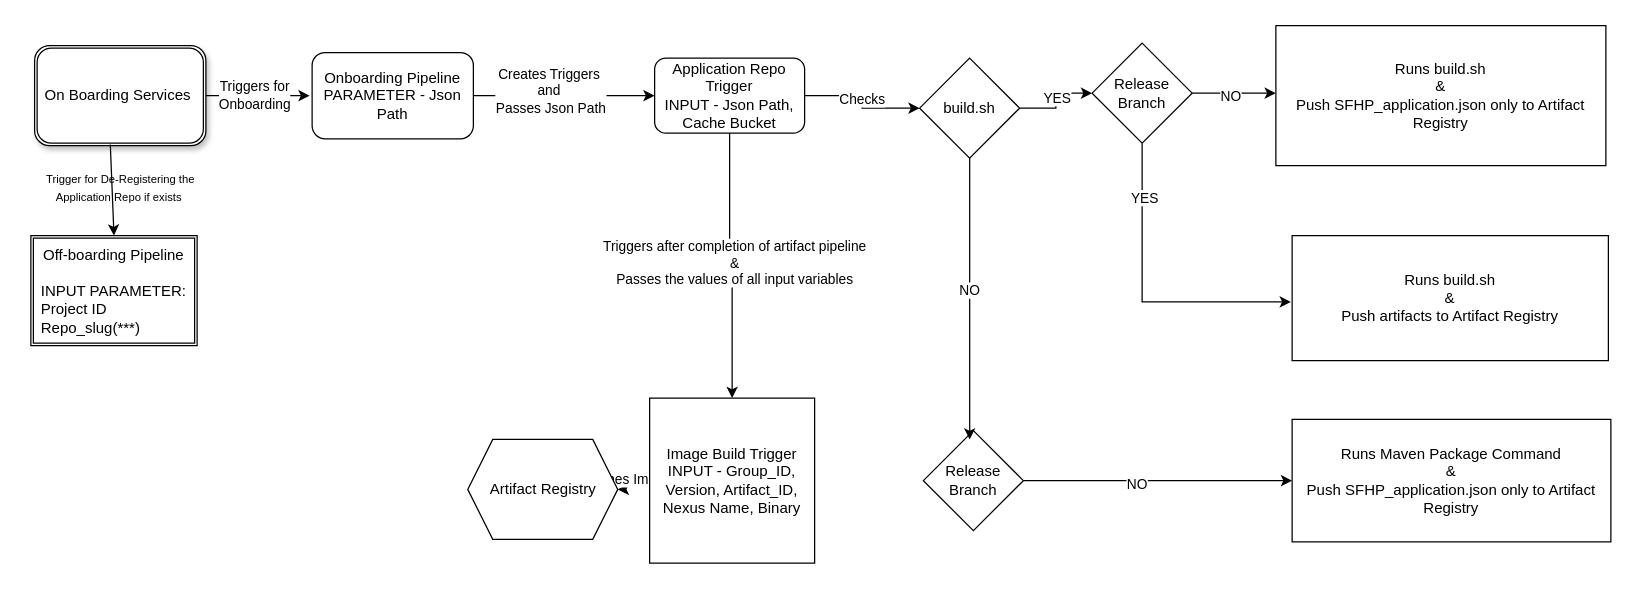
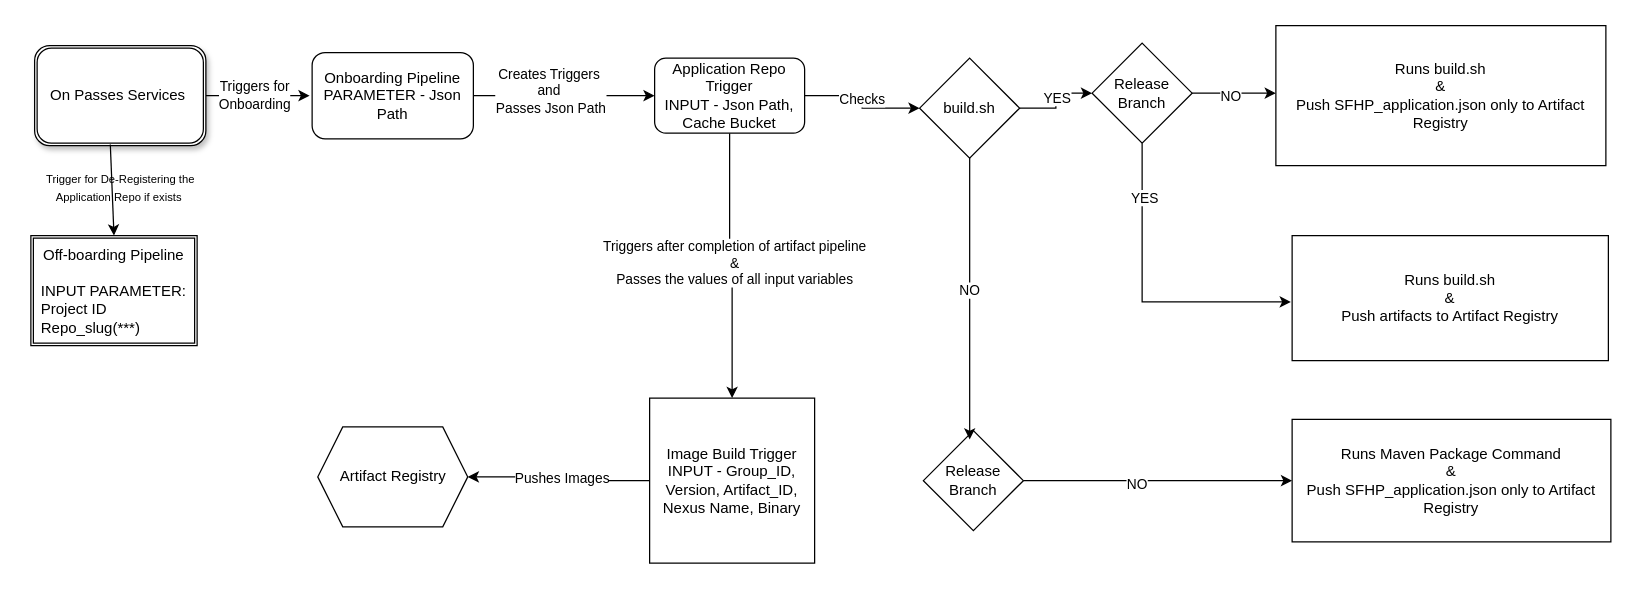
node "On Boarding Services": label "On Boarding Services" -> "On Passes Services"
node "Artifact Registry": moved (543, 489) -> (393, 477)
